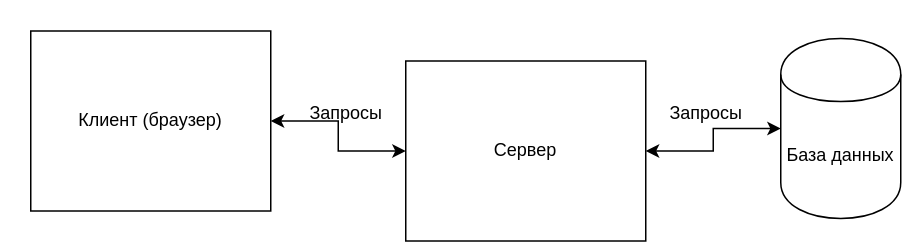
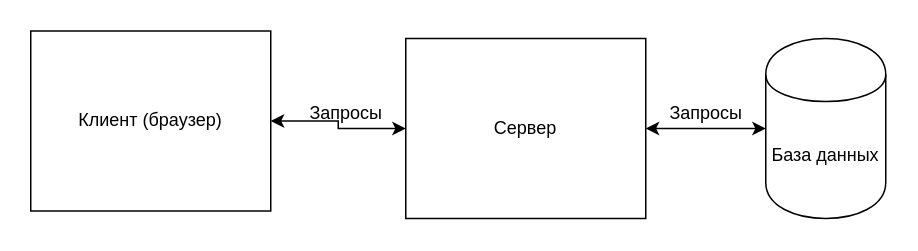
node "База данных": moved (841, 128) -> (826, 128)
node "Сервер": moved (526, 151) -> (526, 128)
